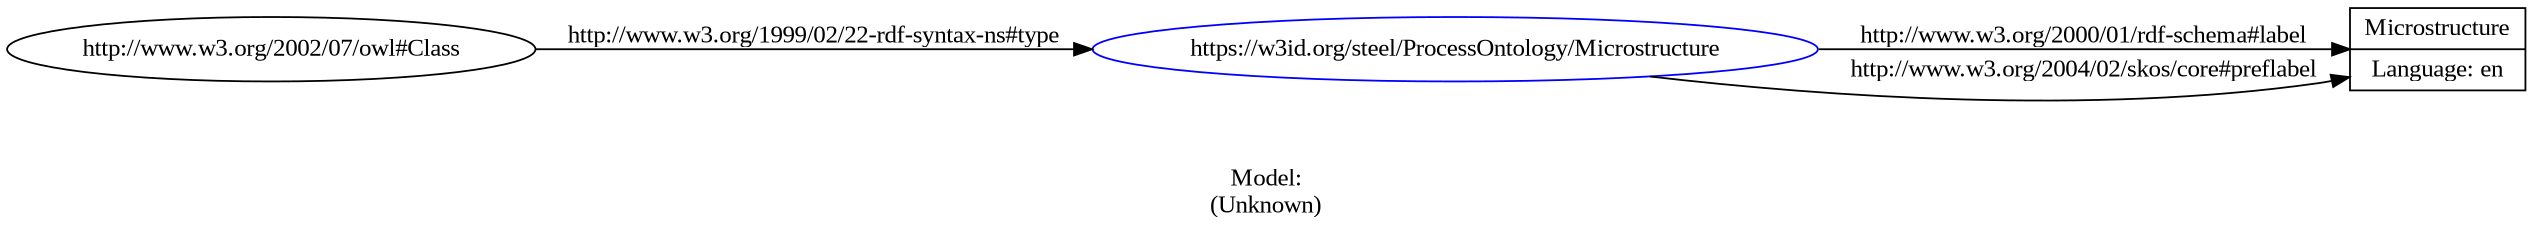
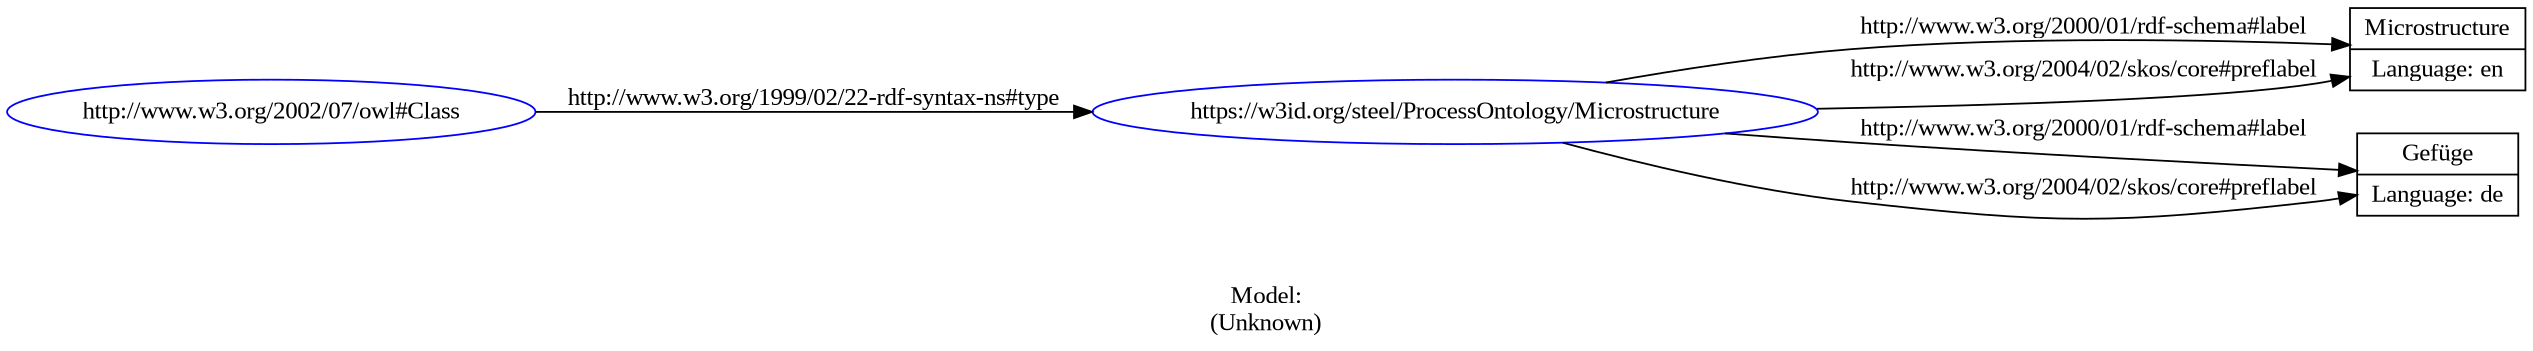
node "http://www.w3.org/2002/07/owl#Class": color black -> blue
node "Gefüge": added
